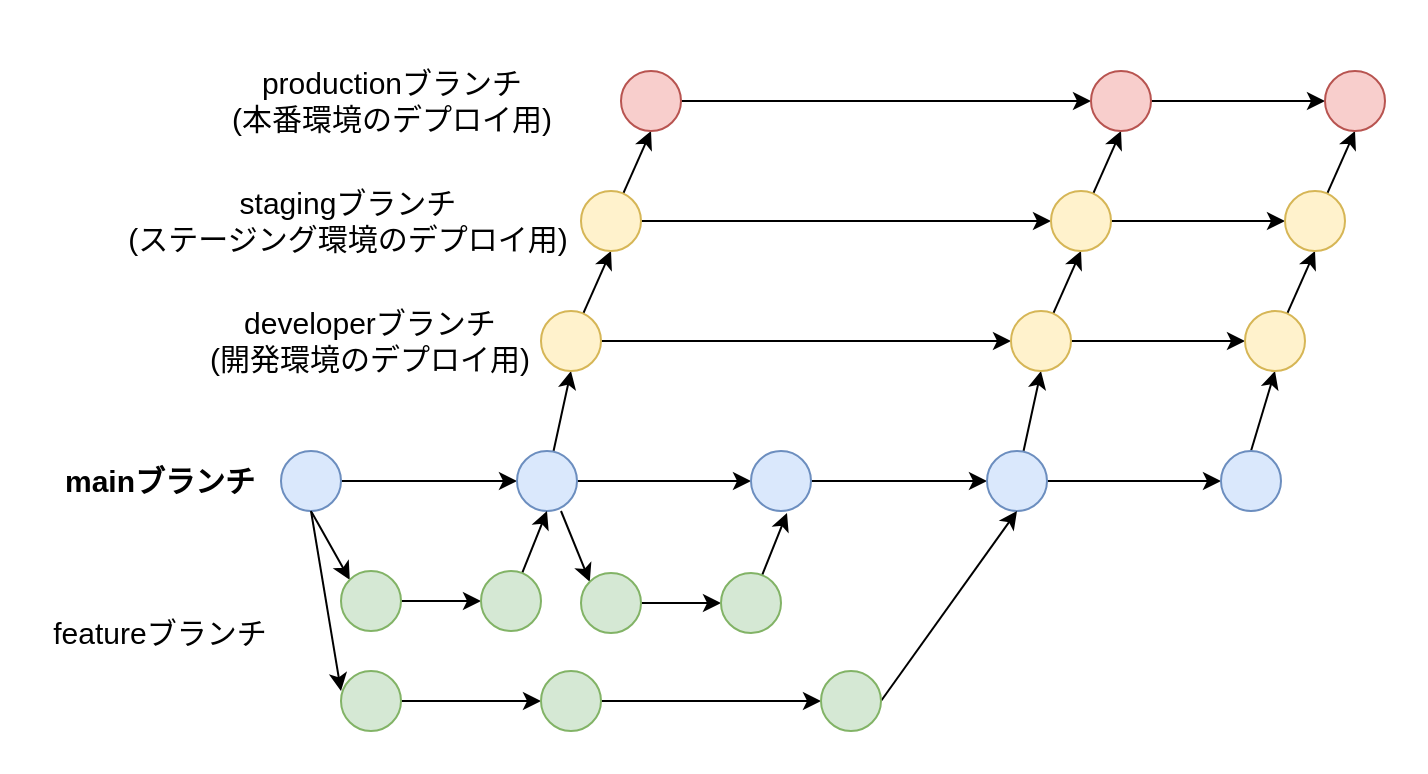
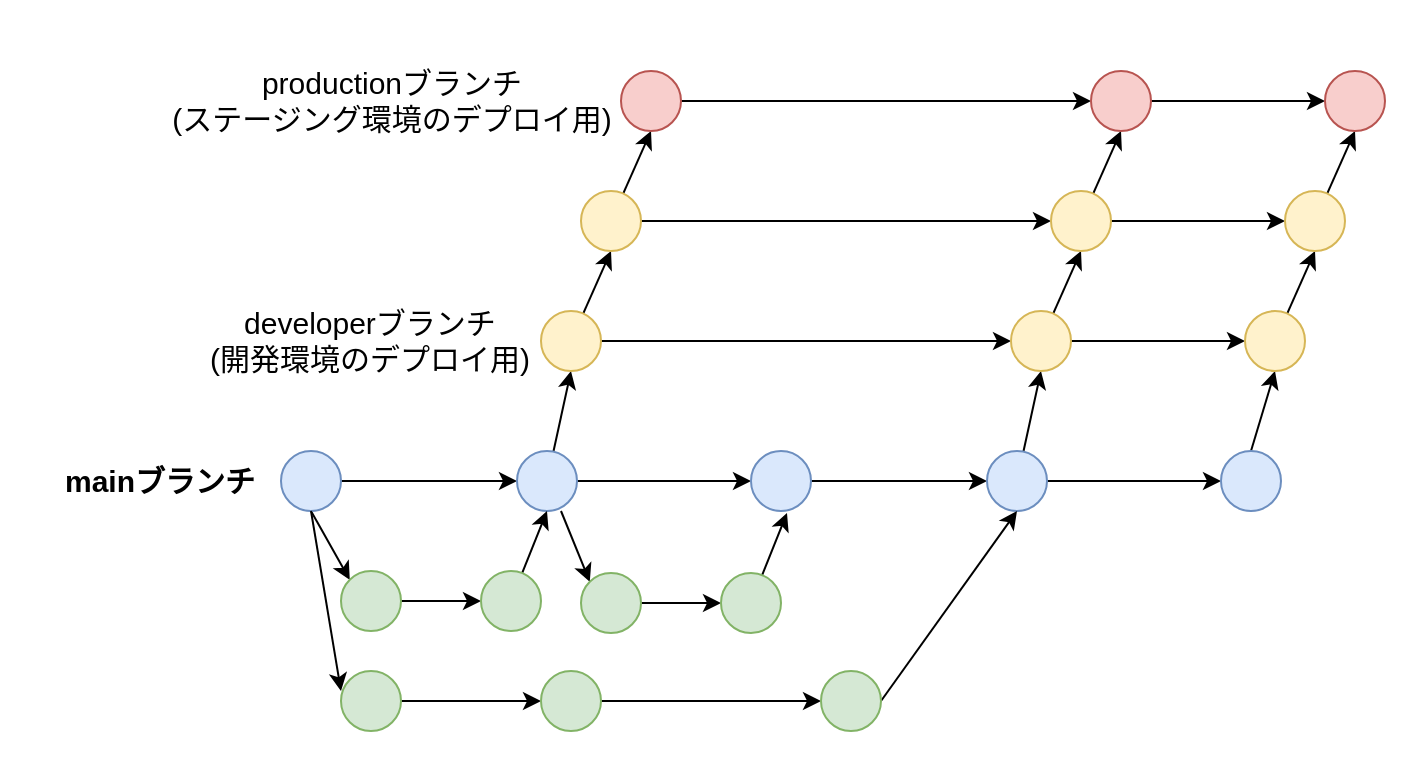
node "productionブランチ (本番環境のデプロイ用)": label "productionブランチ (本番環境のデプロイ用)" -> "productionブランチ (ステージング環境のデプロイ用)"
node "stagingブランチ (ステージング環境のデプロイ用)": removed
node "featureブランチ": removed
